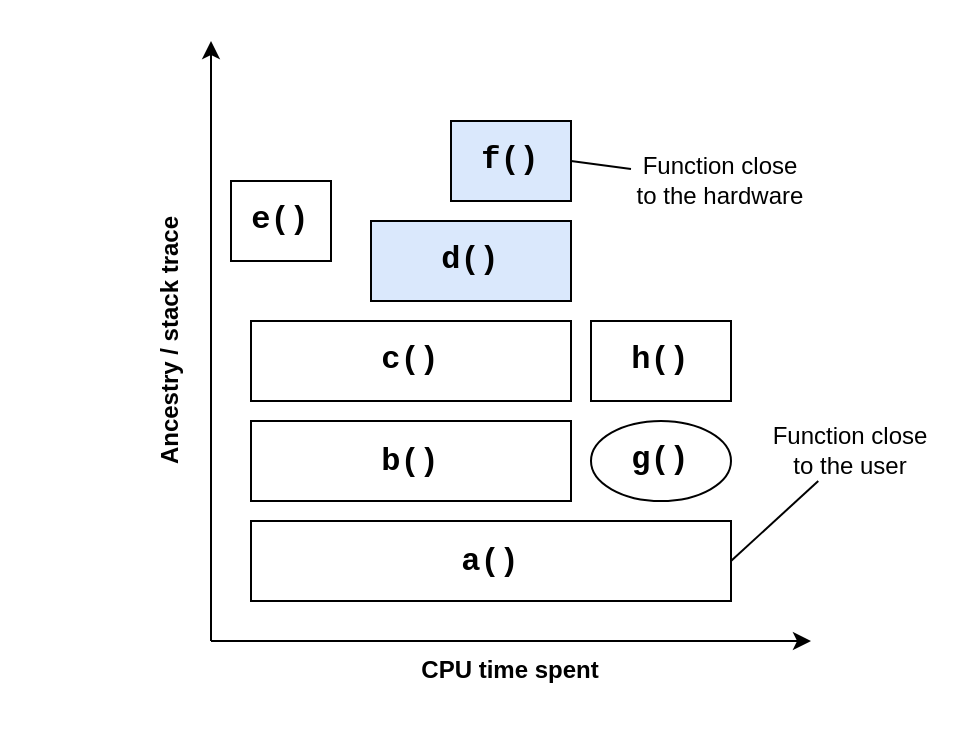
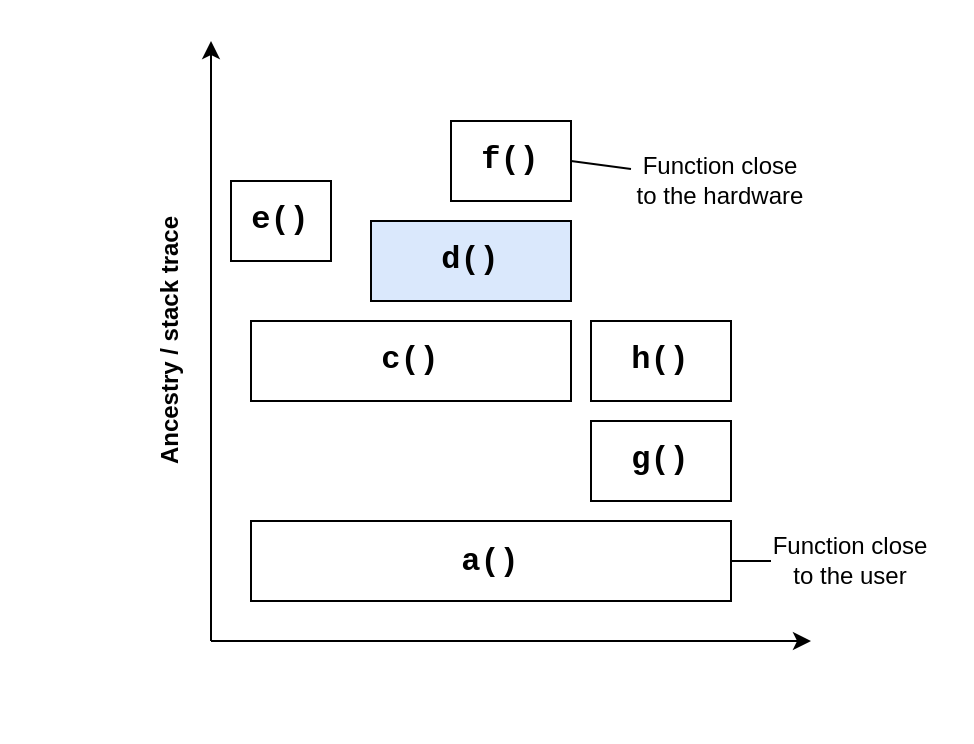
node "f()": fillcolor #dae8fc -> #ffffff
node "Function close to the user": moved (851, 451) -> (851, 561)
node "b()": removed
node "g()": shape ellipse -> rectangle
node "CPU time spent": removed
